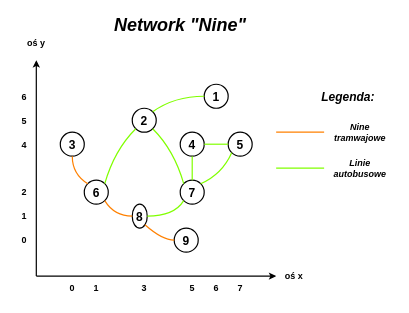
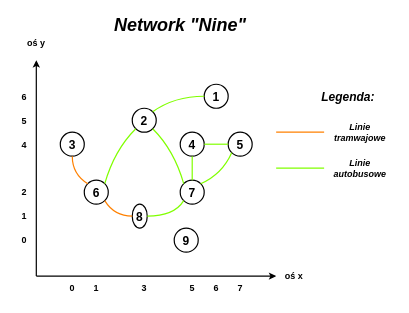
node "Nine tramwajowe": label "Nine tramwajowe" -> "Linie tramwajowe"
edge "8" -- "9": removed
